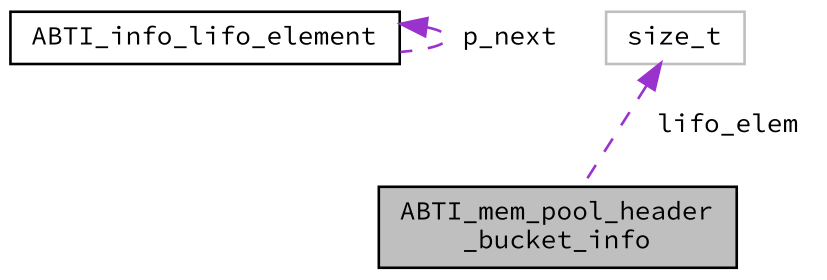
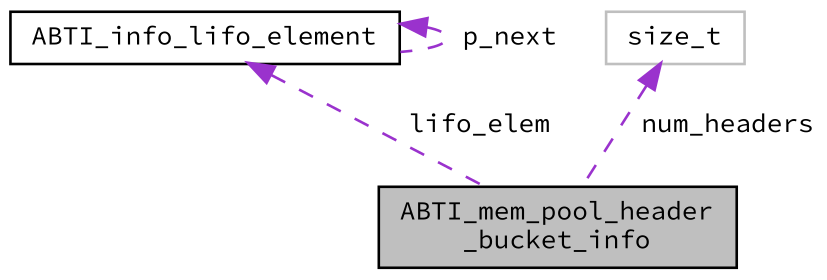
edge "ABTI_mem_pool_header _bucket_info" -> "size_t": label " lifo_elem" -> " num_headers"
edge "ABTI_mem_pool_header _bucket_info" -> "ABTI_info_lifo_element": added, label "lifo_elem"
